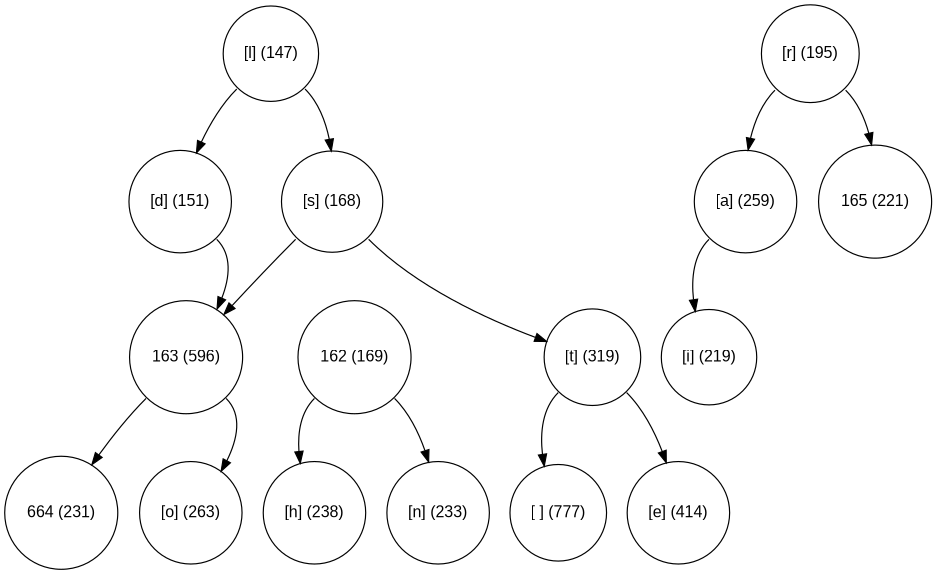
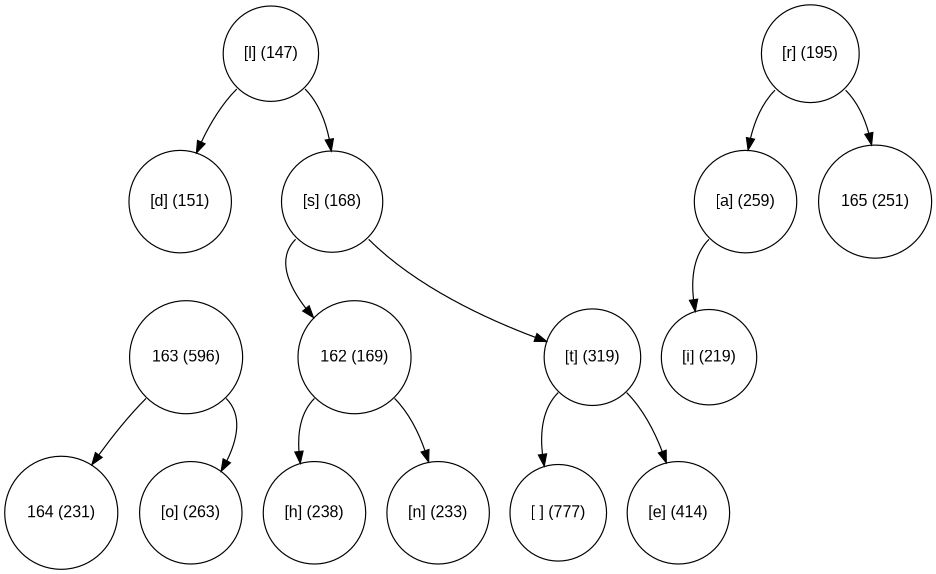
node "165 (221)": label "165 (221)" -> "165 (251)"
edge "[d] (151)" -> "163 (596)": removed
edge "[s] (168)" -> "163 (596)": now "[s] (168)" -> "162 (169)"
node "664 (231)": label "664 (231)" -> "164 (231)"
